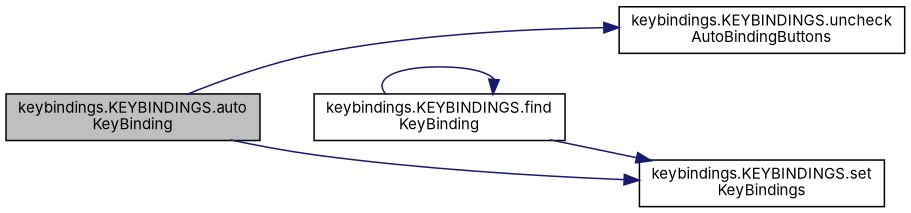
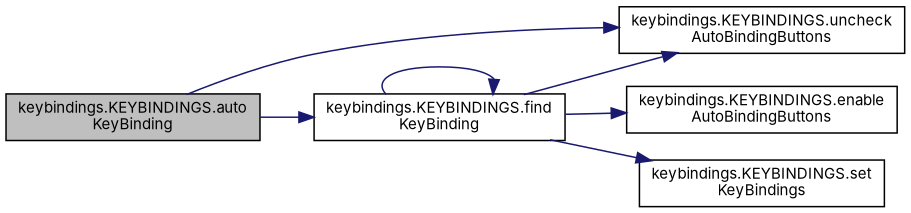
edge "keybindings.KEYBINDINGS.find KeyBinding" -> "keybindings.KEYBINDINGS.uncheck AutoBindingButtons": added
node "keybindings.KEYBINDINGS.enable AutoBindingButtons": added
edge "keybindings.KEYBINDINGS.auto KeyBinding" -> "keybindings.KEYBINDINGS.set KeyBindings": now "keybindings.KEYBINDINGS.auto KeyBinding" -> "keybindings.KEYBINDINGS.find KeyBinding"
